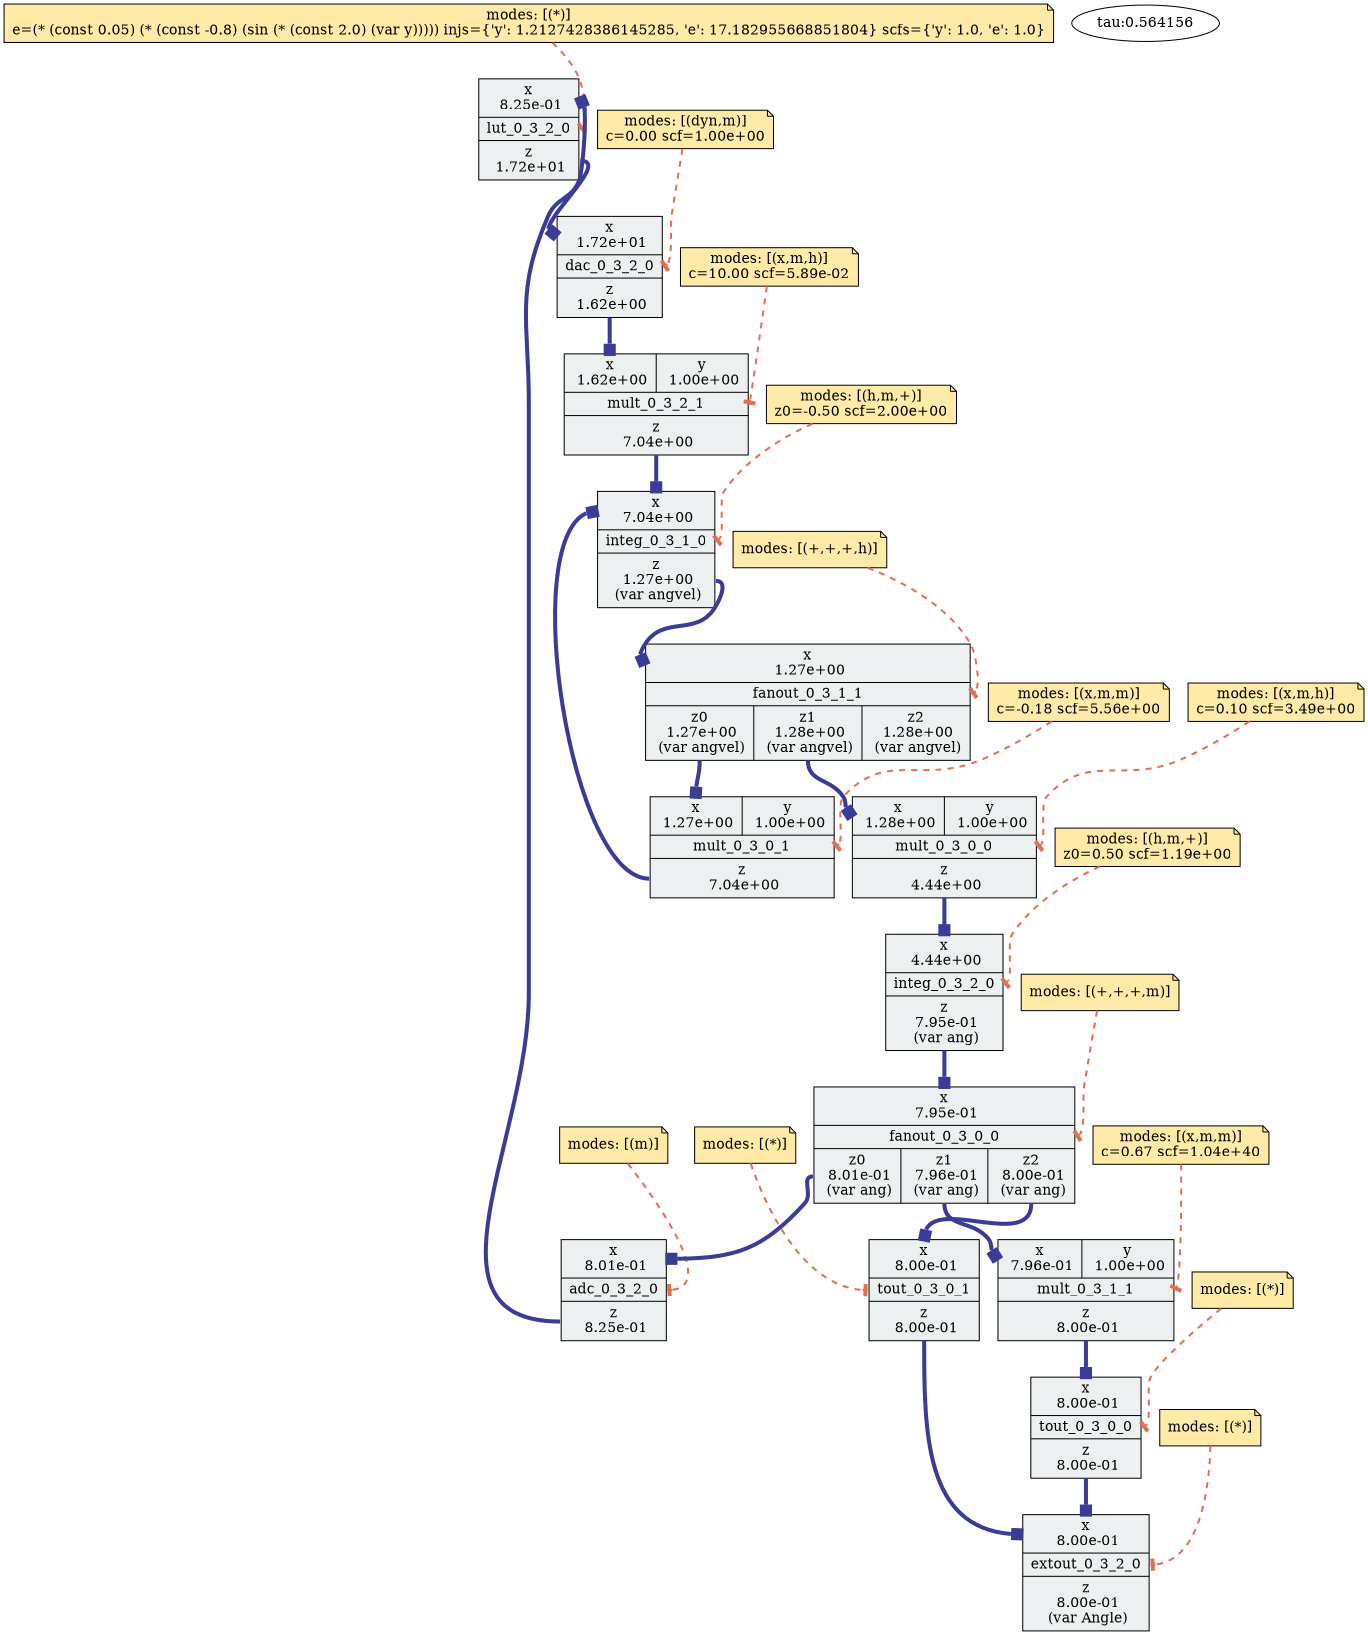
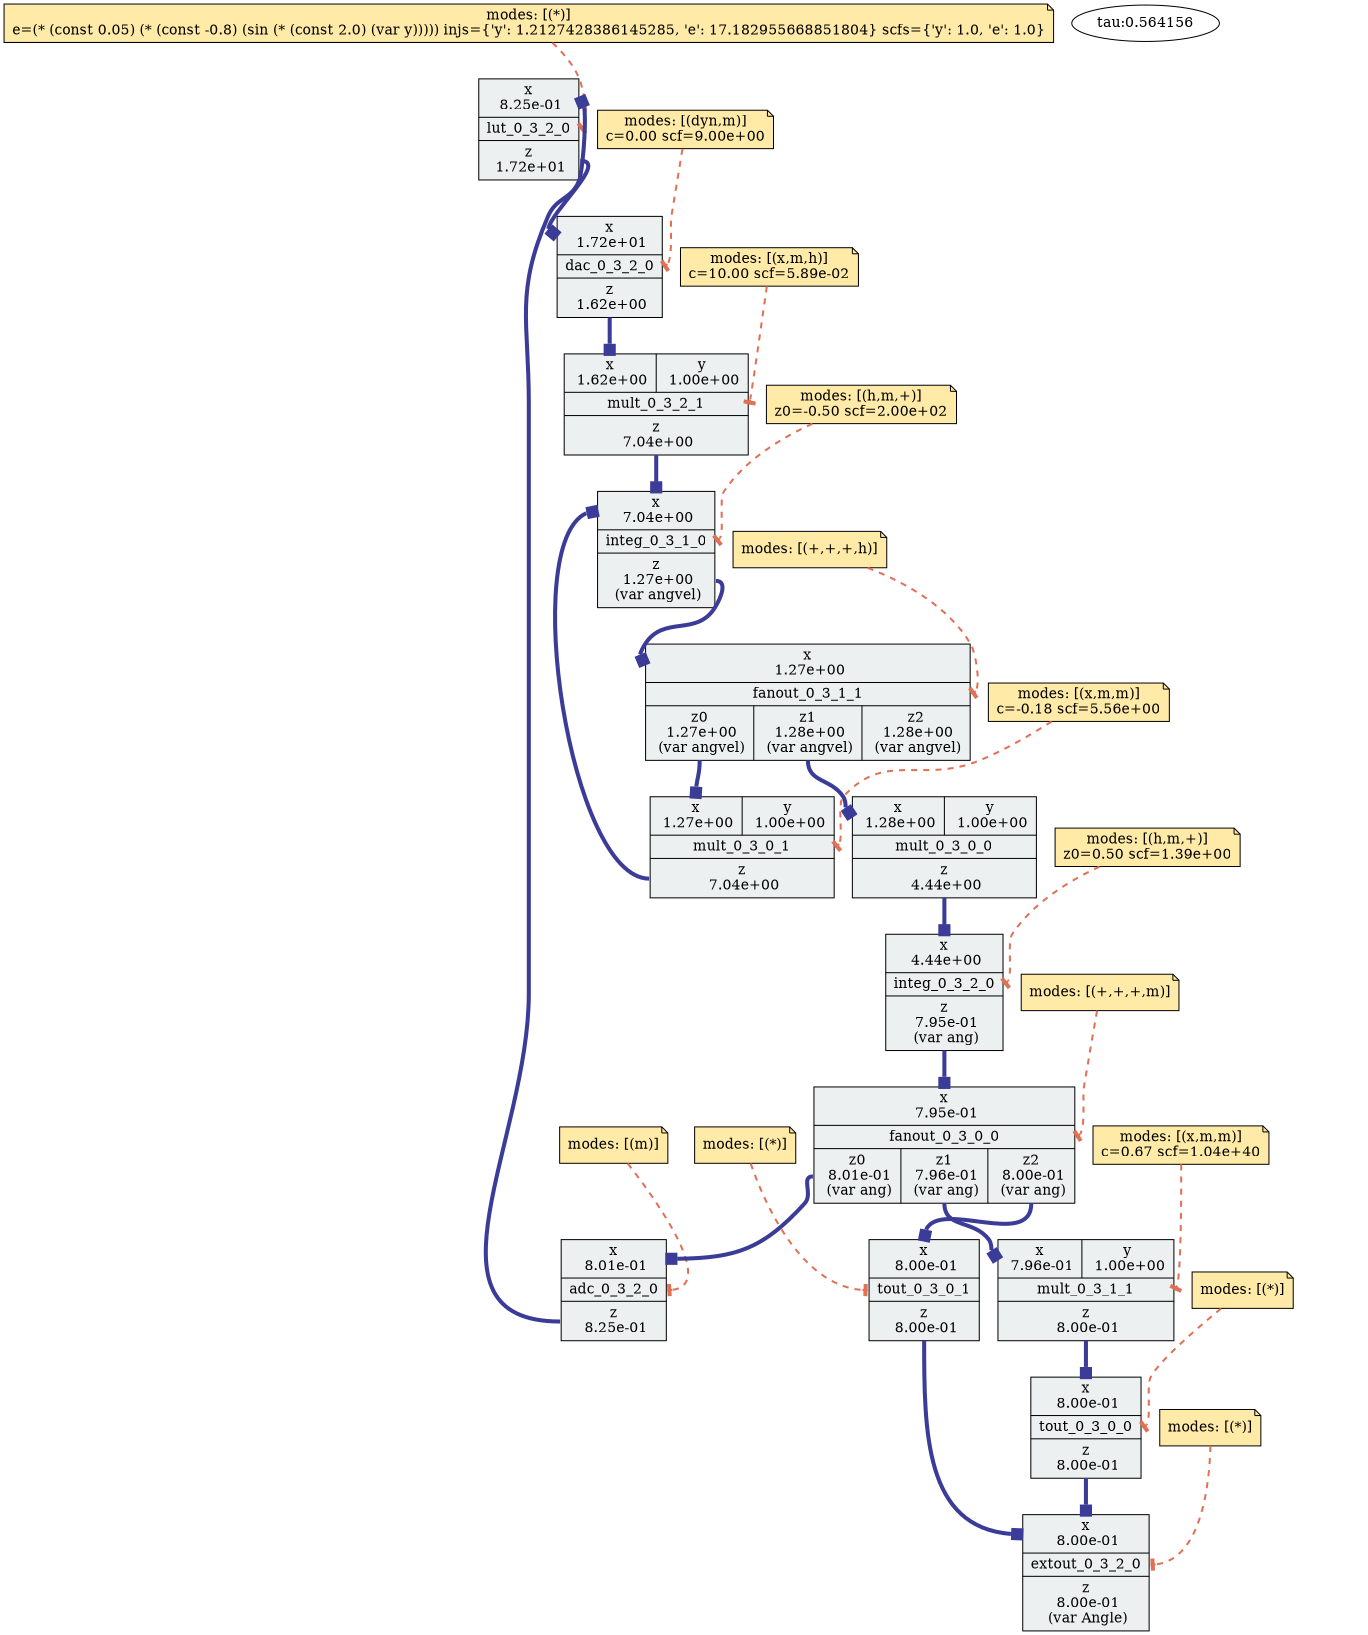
node "modes: [(dyn,m)] c=0.00 scf=1.00e+00": label "modes: [(dyn,m)] c=0.00 scf=1.00e+00" -> "modes: [(dyn,m)] c=0.00 scf=9.00e+00"
node "modes: [(h,m,+)] z0=-0.50 scf=2.00e+00": label "modes: [(h,m,+)] z0=-0.50 scf=2.00e+00" -> "modes: [(h,m,+)] z0=-0.50 scf=2.00e+02"
node "modes: [(x,m,h)] c=0.10 scf=3.49e+00": removed
node "modes: [(h,m,+)] z0=0.50 scf=1.19e+00": label "modes: [(h,m,+)] z0=0.50 scf=1.19e+00" -> "modes: [(h,m,+)] z0=0.50 scf=1.39e+00"
